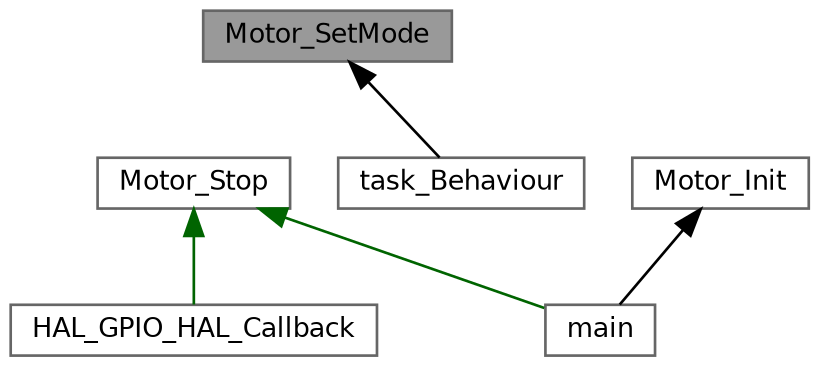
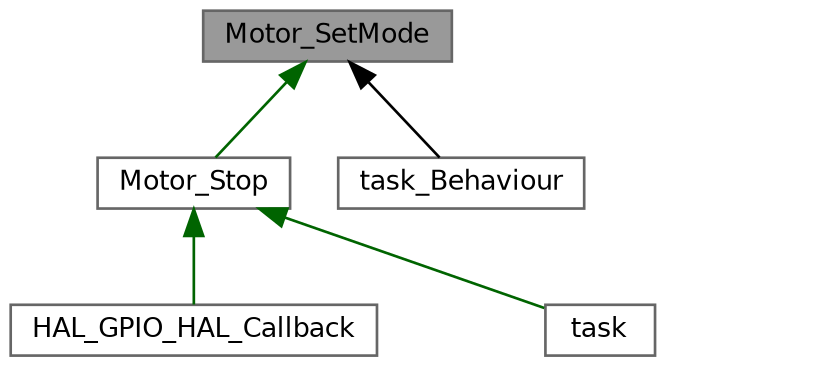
edge "Motor_Stop" -> "Motor_SetMode": added
node "Motor_Init": removed
node "main": label "main" -> "task"
